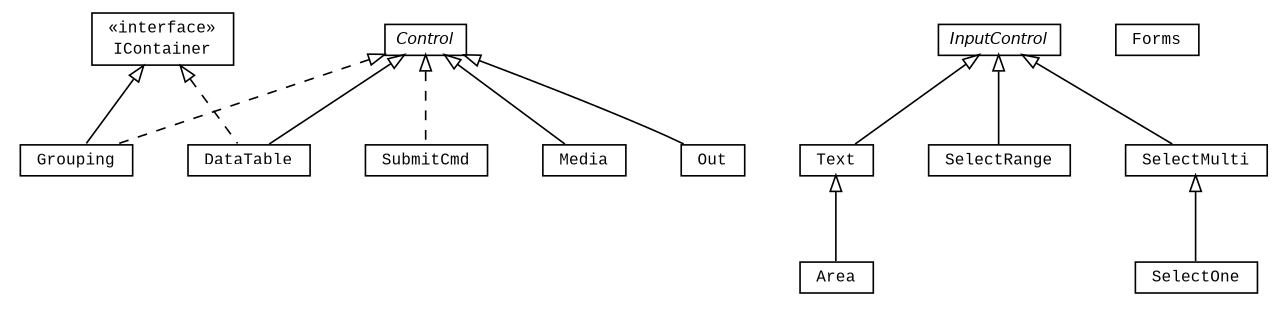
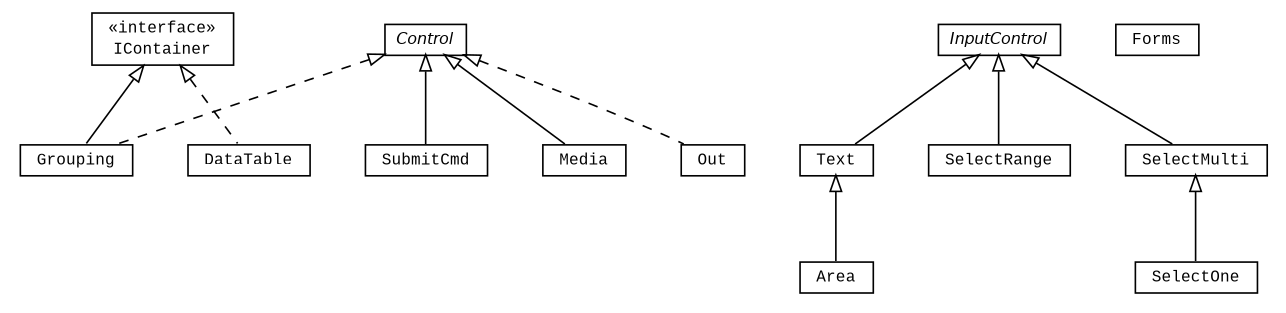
edge "Out" -> "Control": style solid -> dashed
edge "DataTable" -> "Control": removed
edge "SubmitCmd" -> "Control": style dashed -> solid
